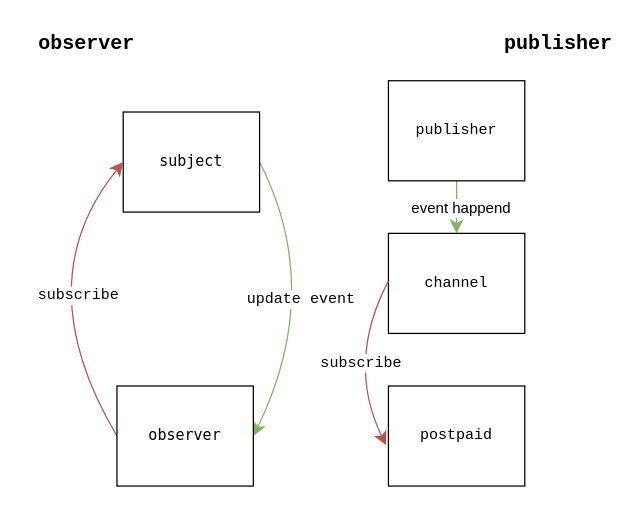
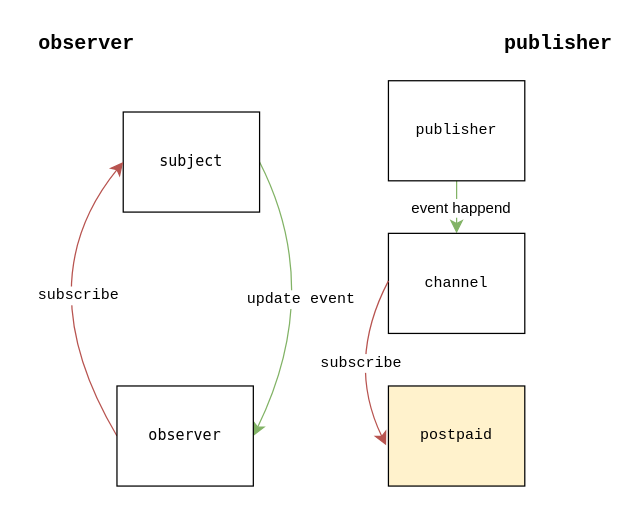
node "postpaid": fillcolor #ffffff -> #fff2cc
